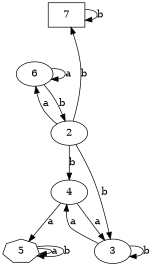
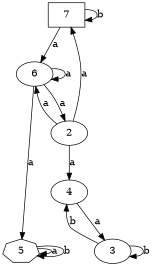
edge "7" -> "6": added, label "a"
edge "2" -> "7": label "b " -> "a "
edge "6" -> "2": label "b " -> "a "
edge "2" -> "4": label "b " -> "a "
edge "2" -> "3": removed, label "b"
edge "4" -> "5": now "6" -> "5"
edge "3" -> "4": label "a " -> "b "
